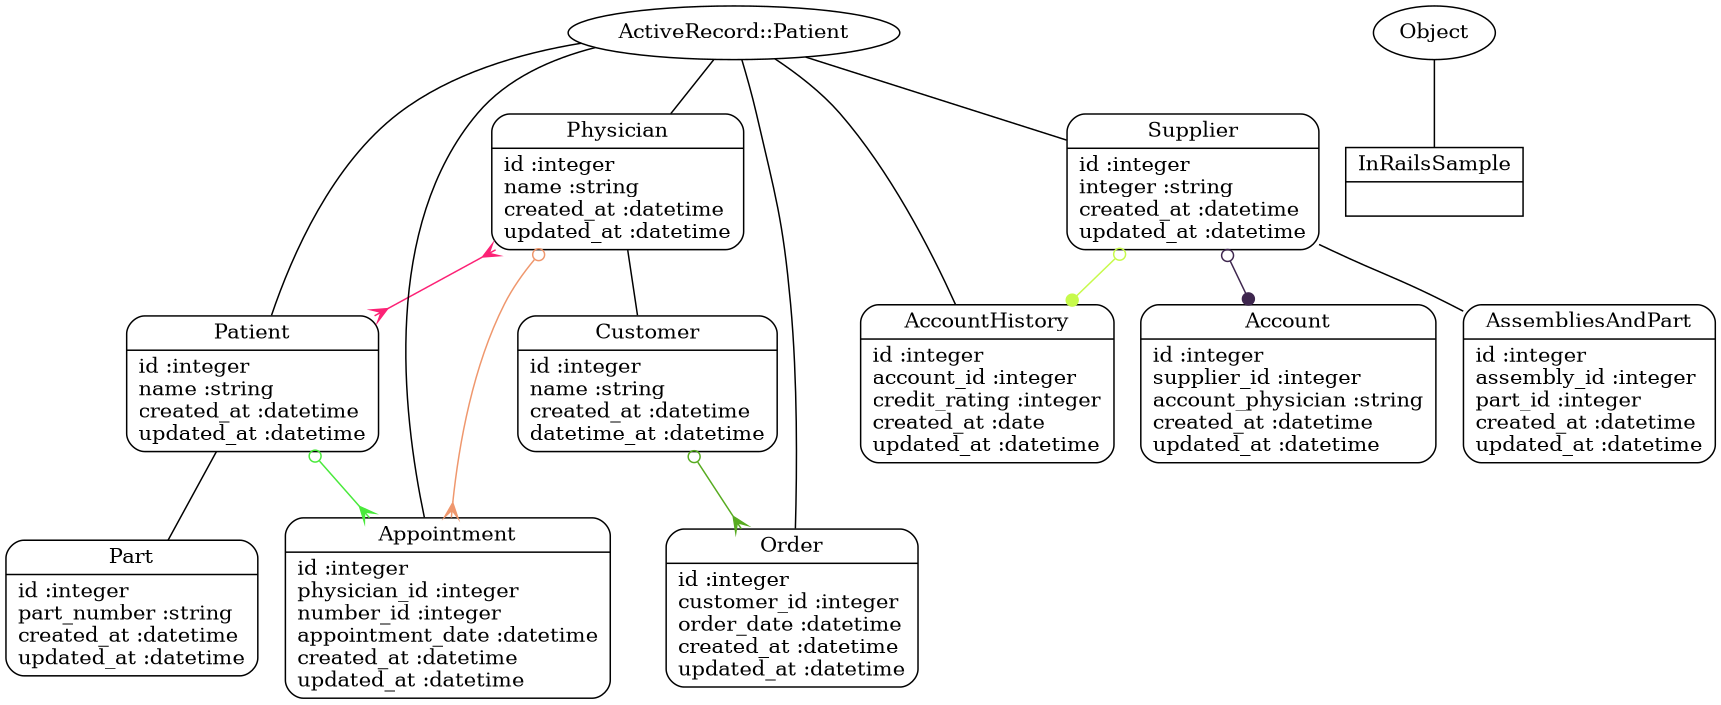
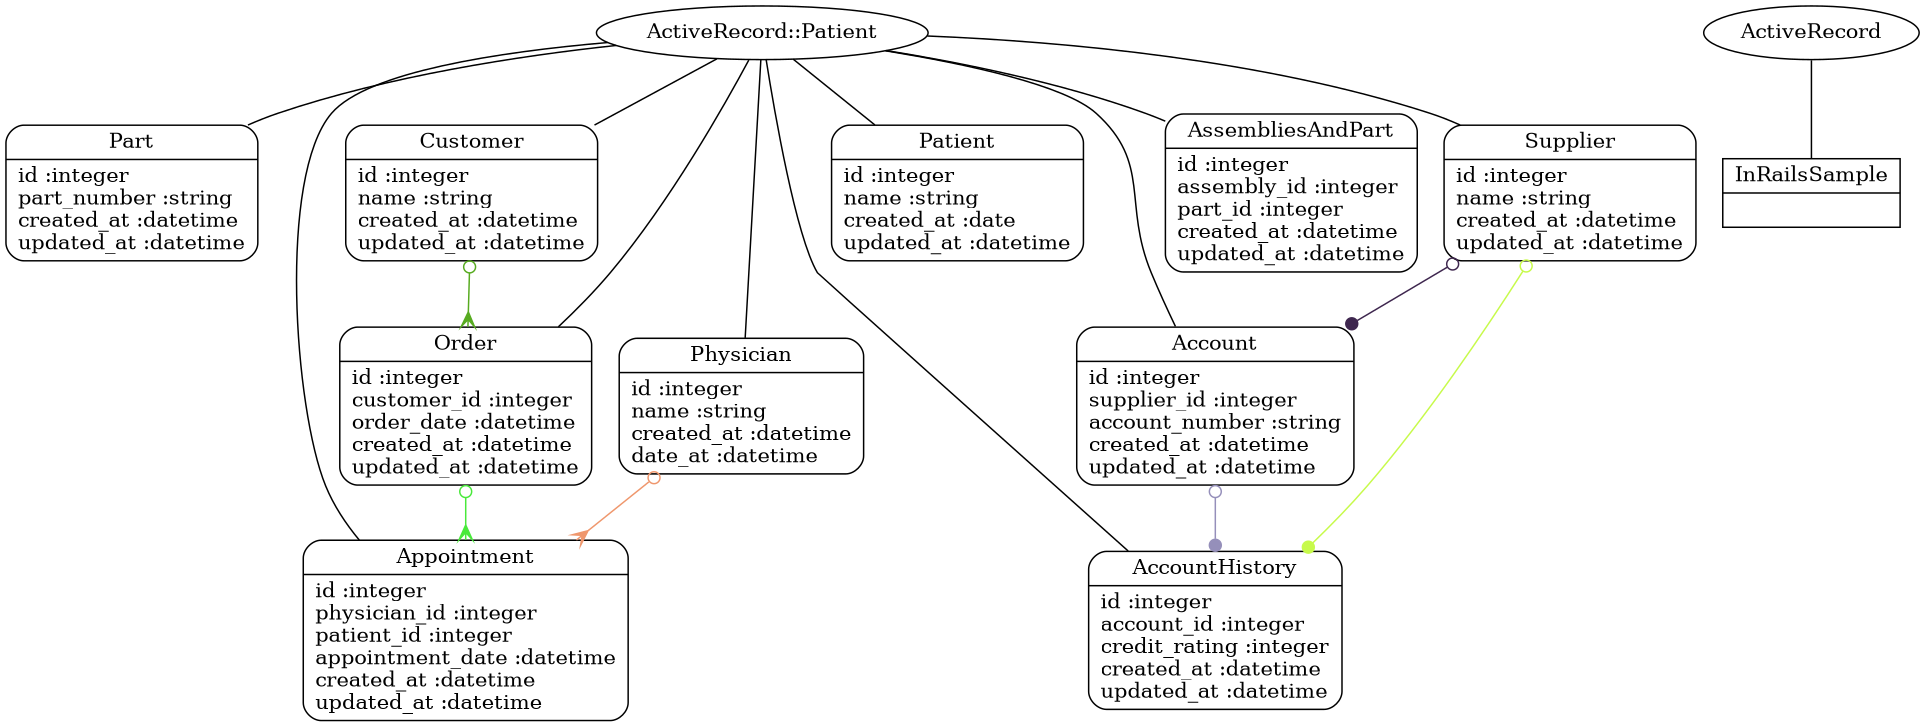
node "Object": label "Object" -> "ActiveRecord"
edge "ActiveRecord::Patient" -- "Account": added
node "Supplier": text "integer :string" -> "name :string"
node "Physician": text "updated_at :datetime" -> "date_at :datetime"
edge "Supplier" -- "AssembliesAndPart": now "ActiveRecord::Patient" -- "AssembliesAndPart"
edge "Physician" -- "Patient": removed
edge "Physician" -- "Customer": now "ActiveRecord::Patient" -- "Customer"
node "Account": text "account_physician :string" -> "account_number :string"
node "Patient": text "created_at :datetime" -> "created_at :date"
node "AccountHistory": text "created_at :date" -> "created_at :datetime"
node "Customer": text "datetime_at :datetime" -> "updated_at :datetime"
edge "Patient" -- "Appointment": now "Order" -- "Appointment"
edge "Patient" -- "Part": now "ActiveRecord::Patient" -- "Part"
edge "Account" -- "AccountHistory": added
node "Appointment": text "number_id :integer" -> "patient_id :integer"
